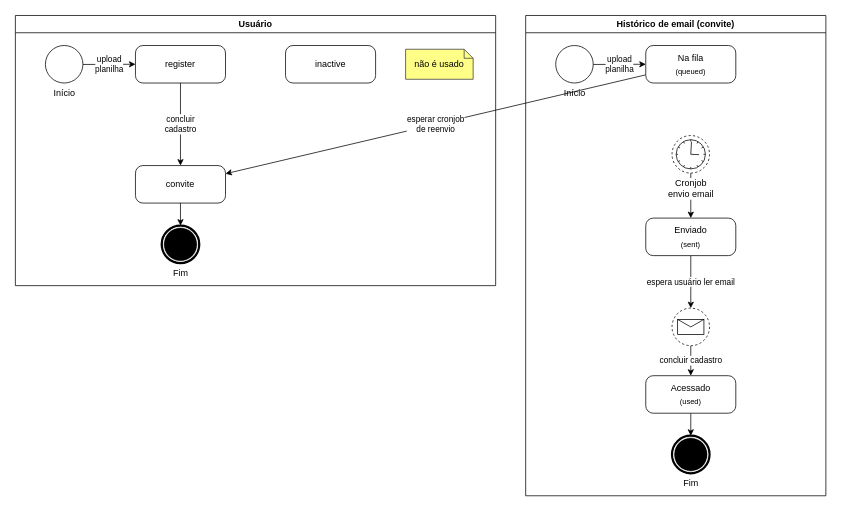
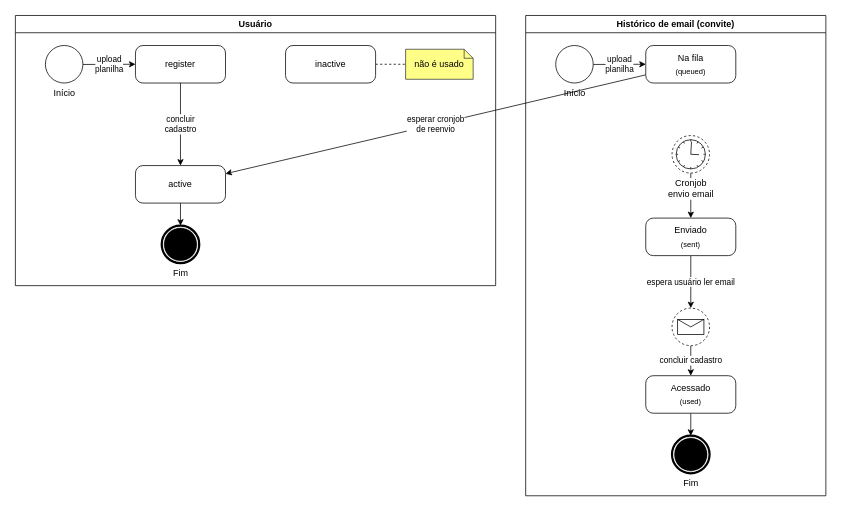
edge "inactive" -- "não é usado": added
node "convite": label "convite" -> "active"
